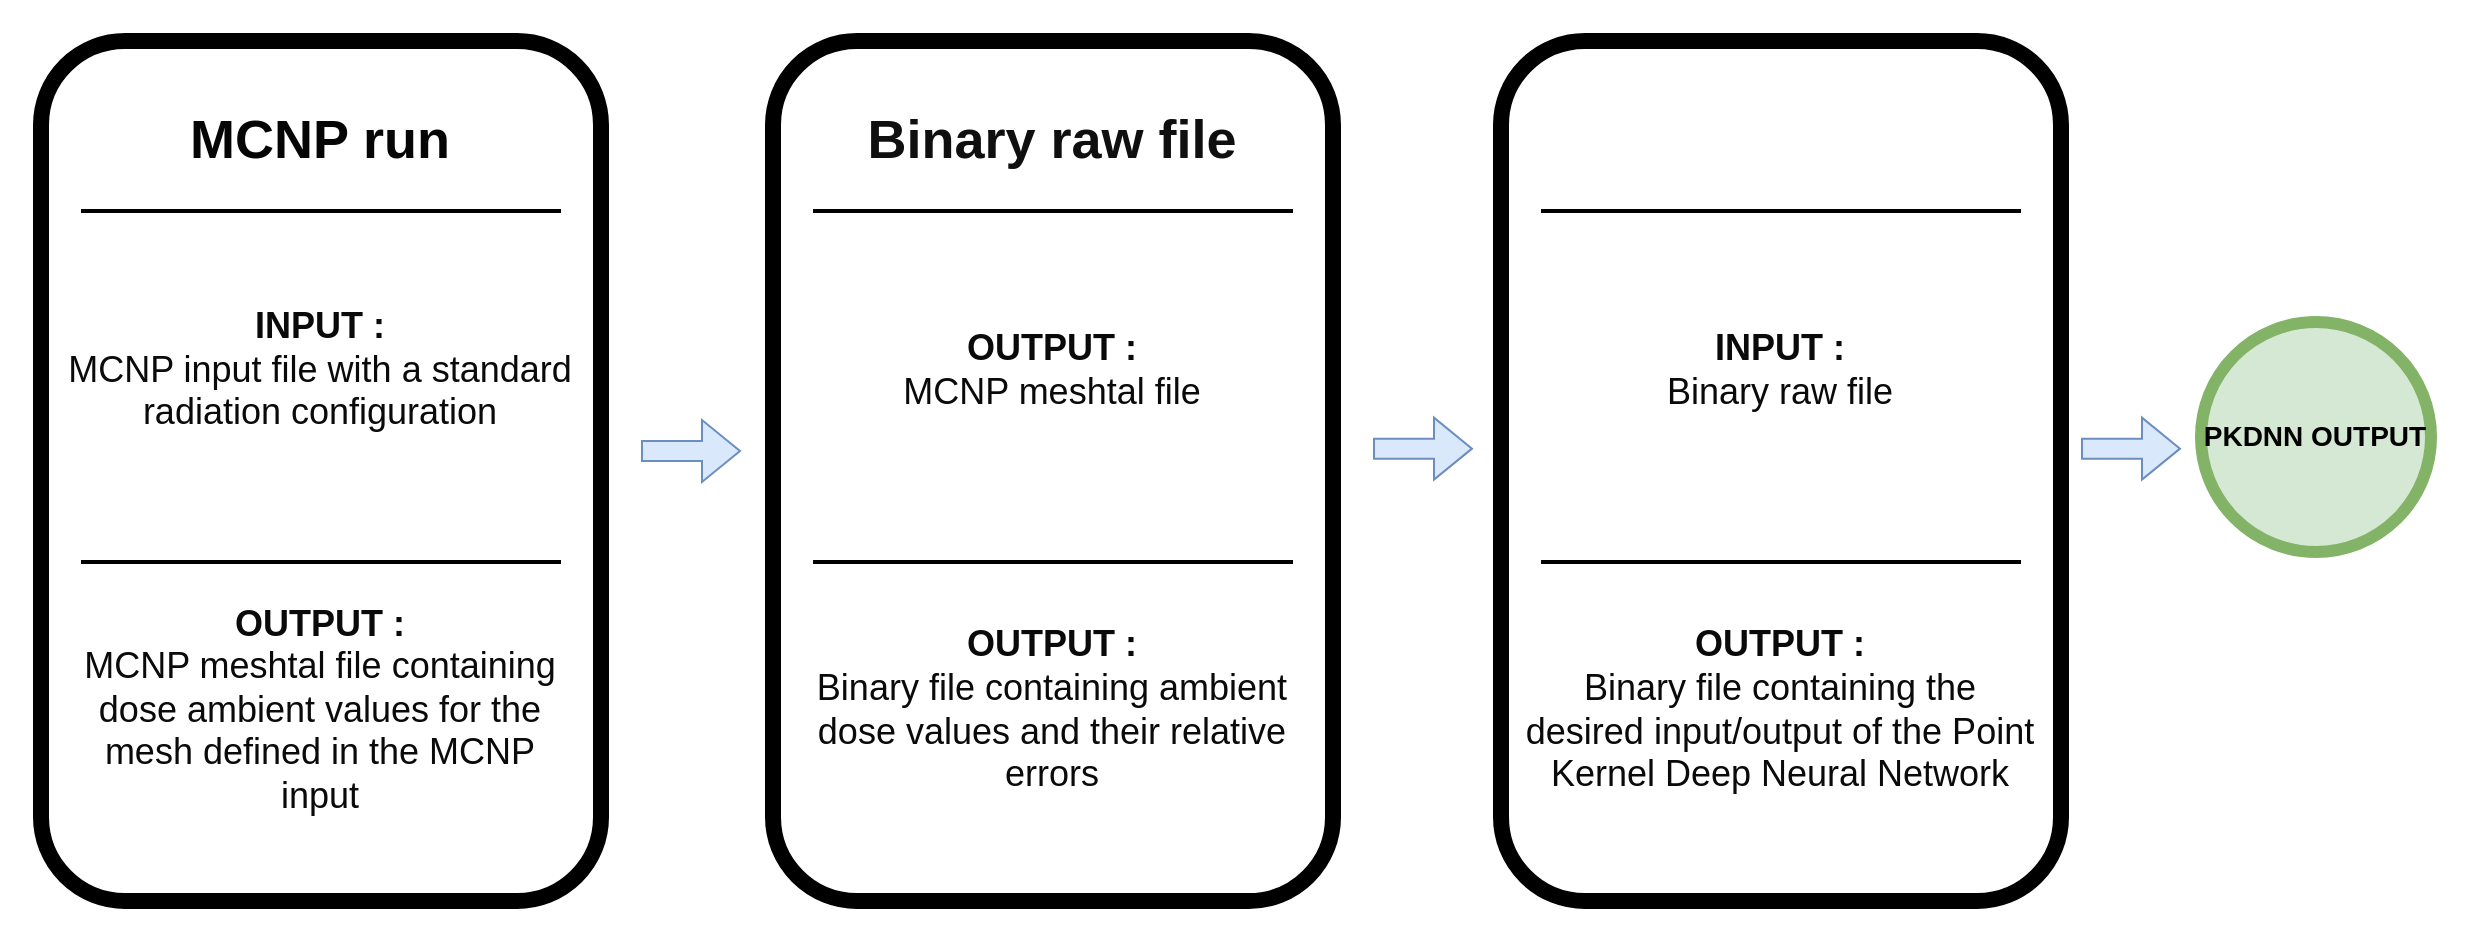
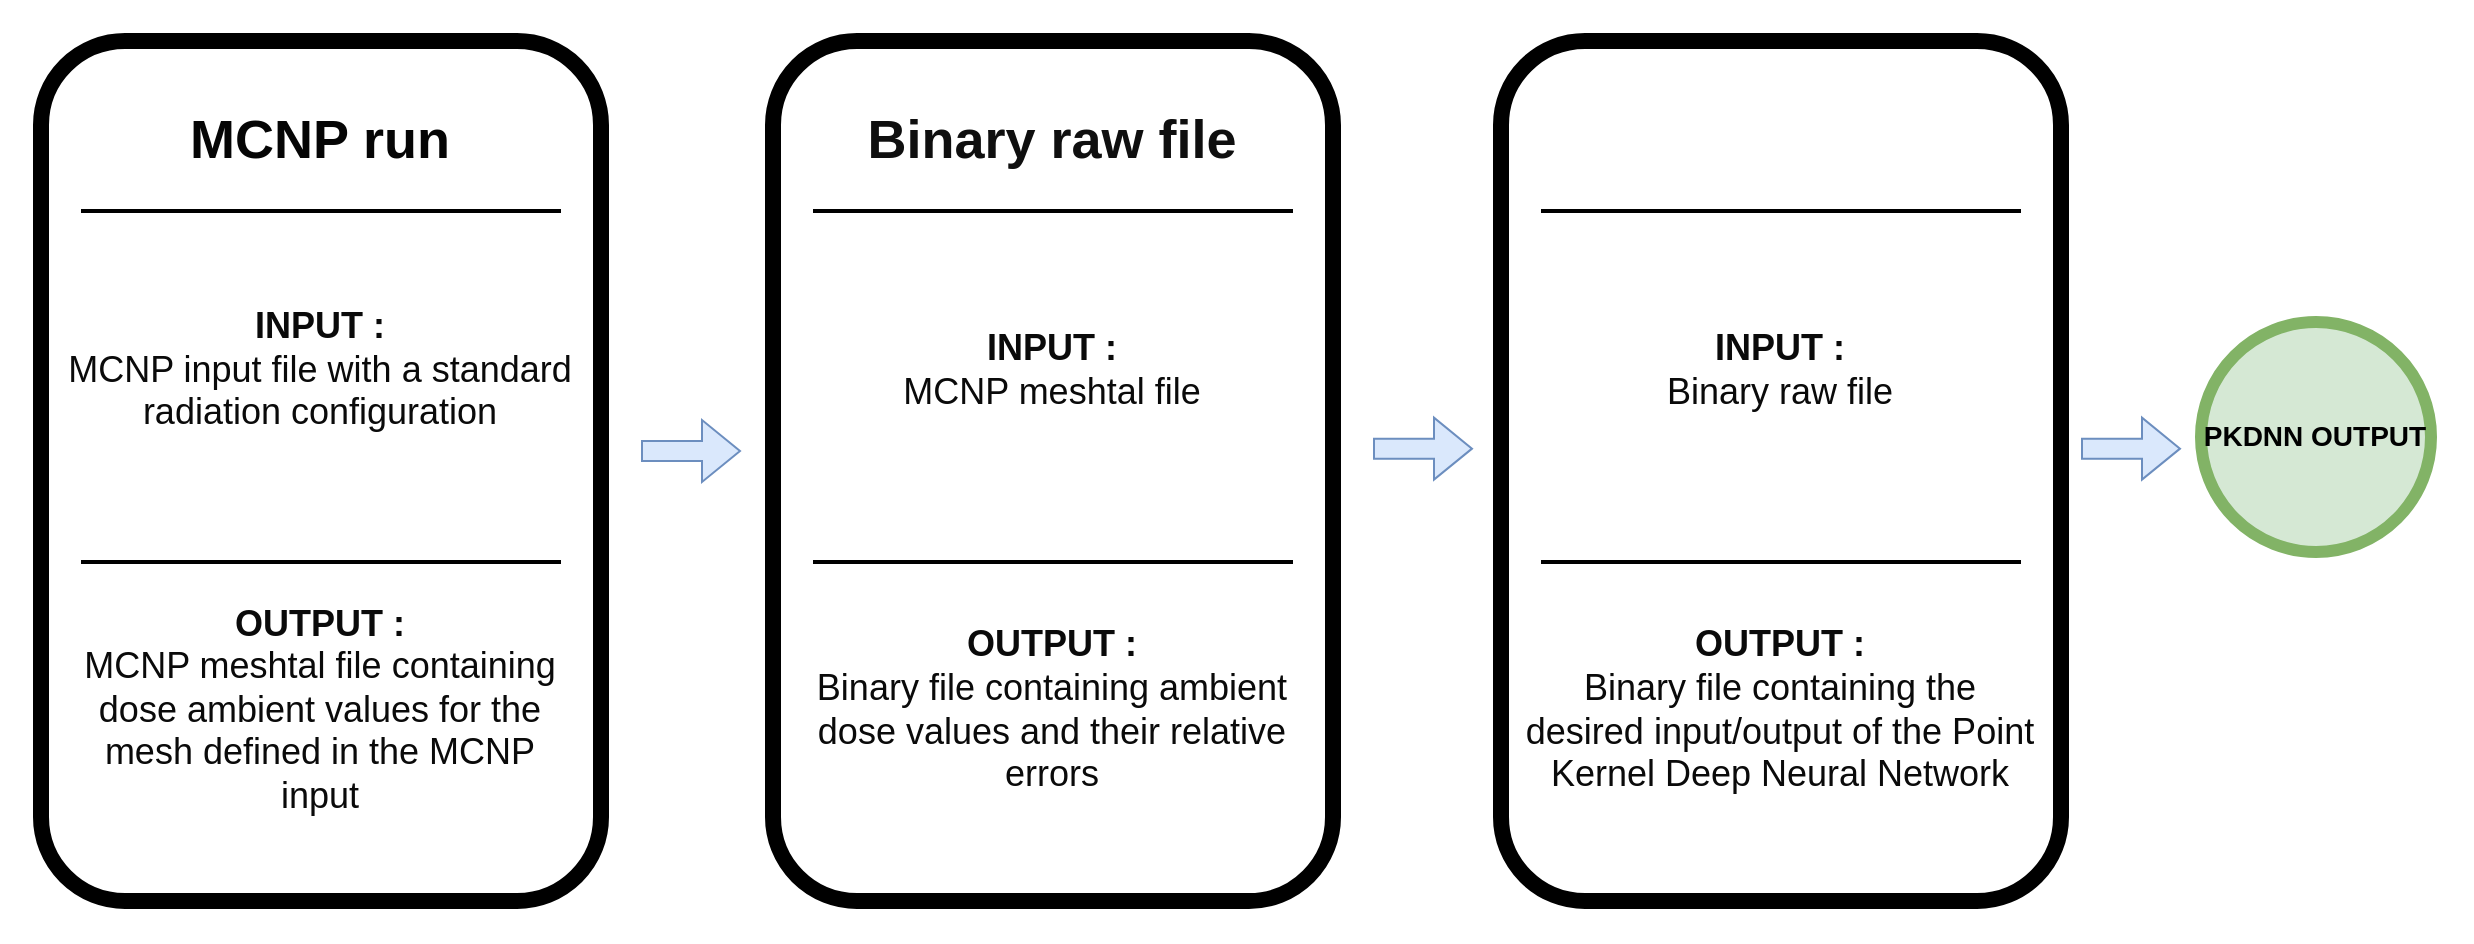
node "OUTPUT : MCNP meshtal file": label "OUTPUT : MCNP meshtal file" -> "INPUT : MCNP meshtal file"
